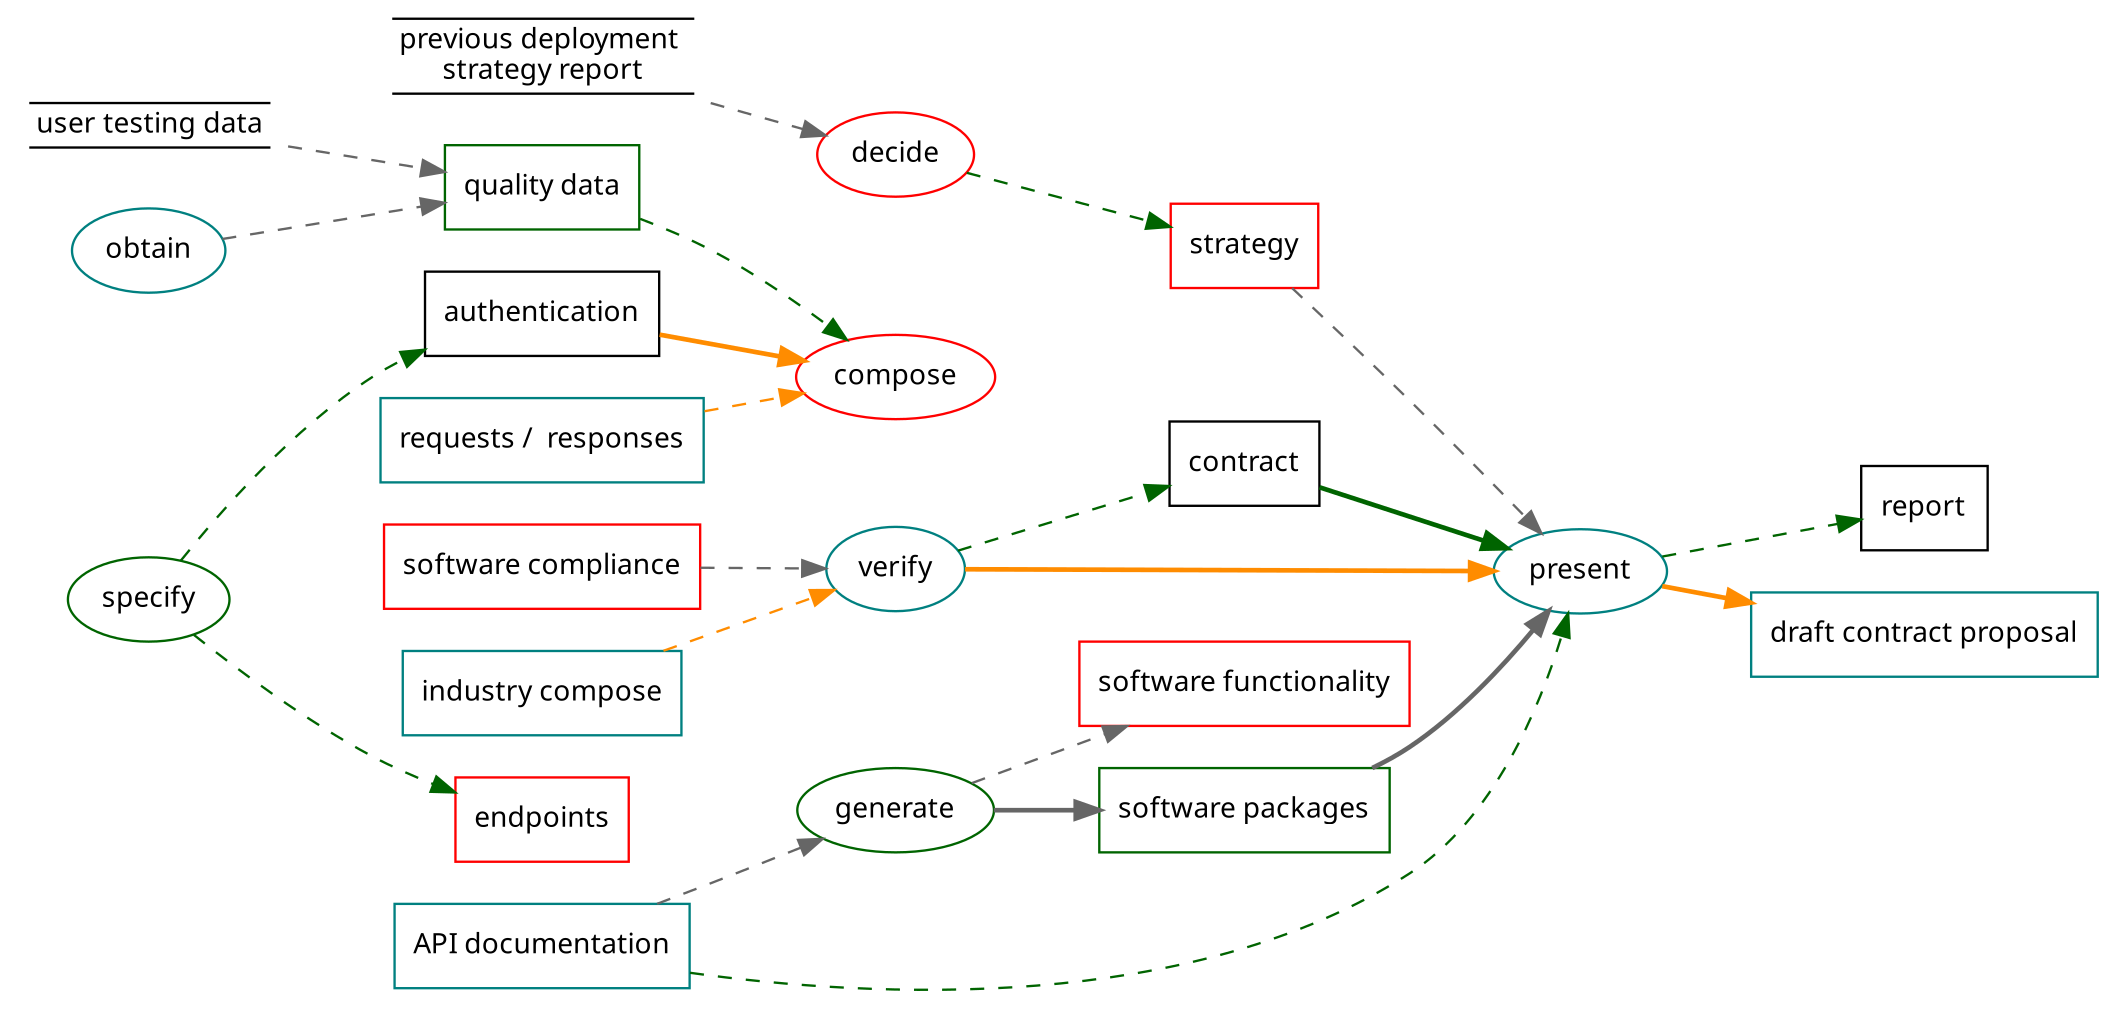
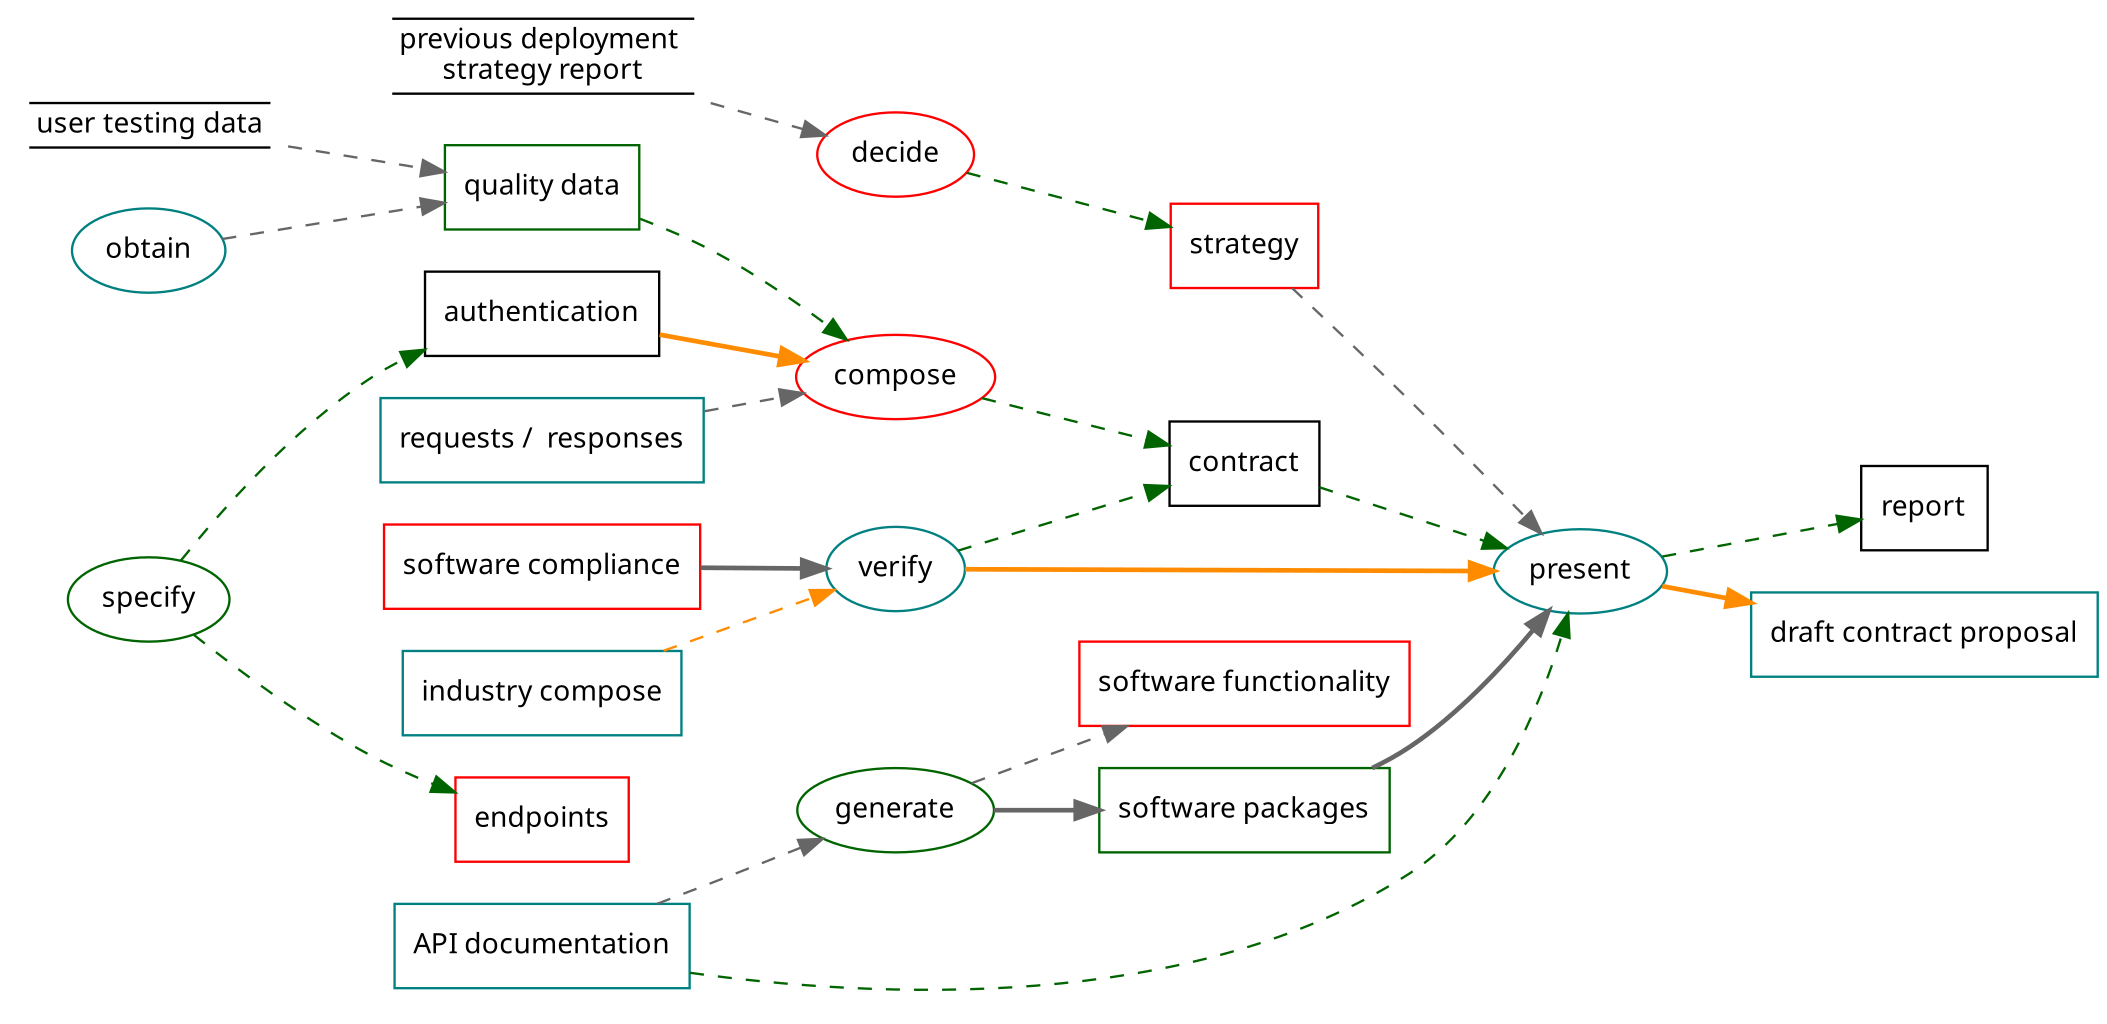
edge "requests /  responses" -> "compose": color darkorange -> gray40
edge "compose" -> "contract": added
edge "contract" -> "present": style bold -> dashed
edge "software compliance" -> "verify": style dashed -> bold
